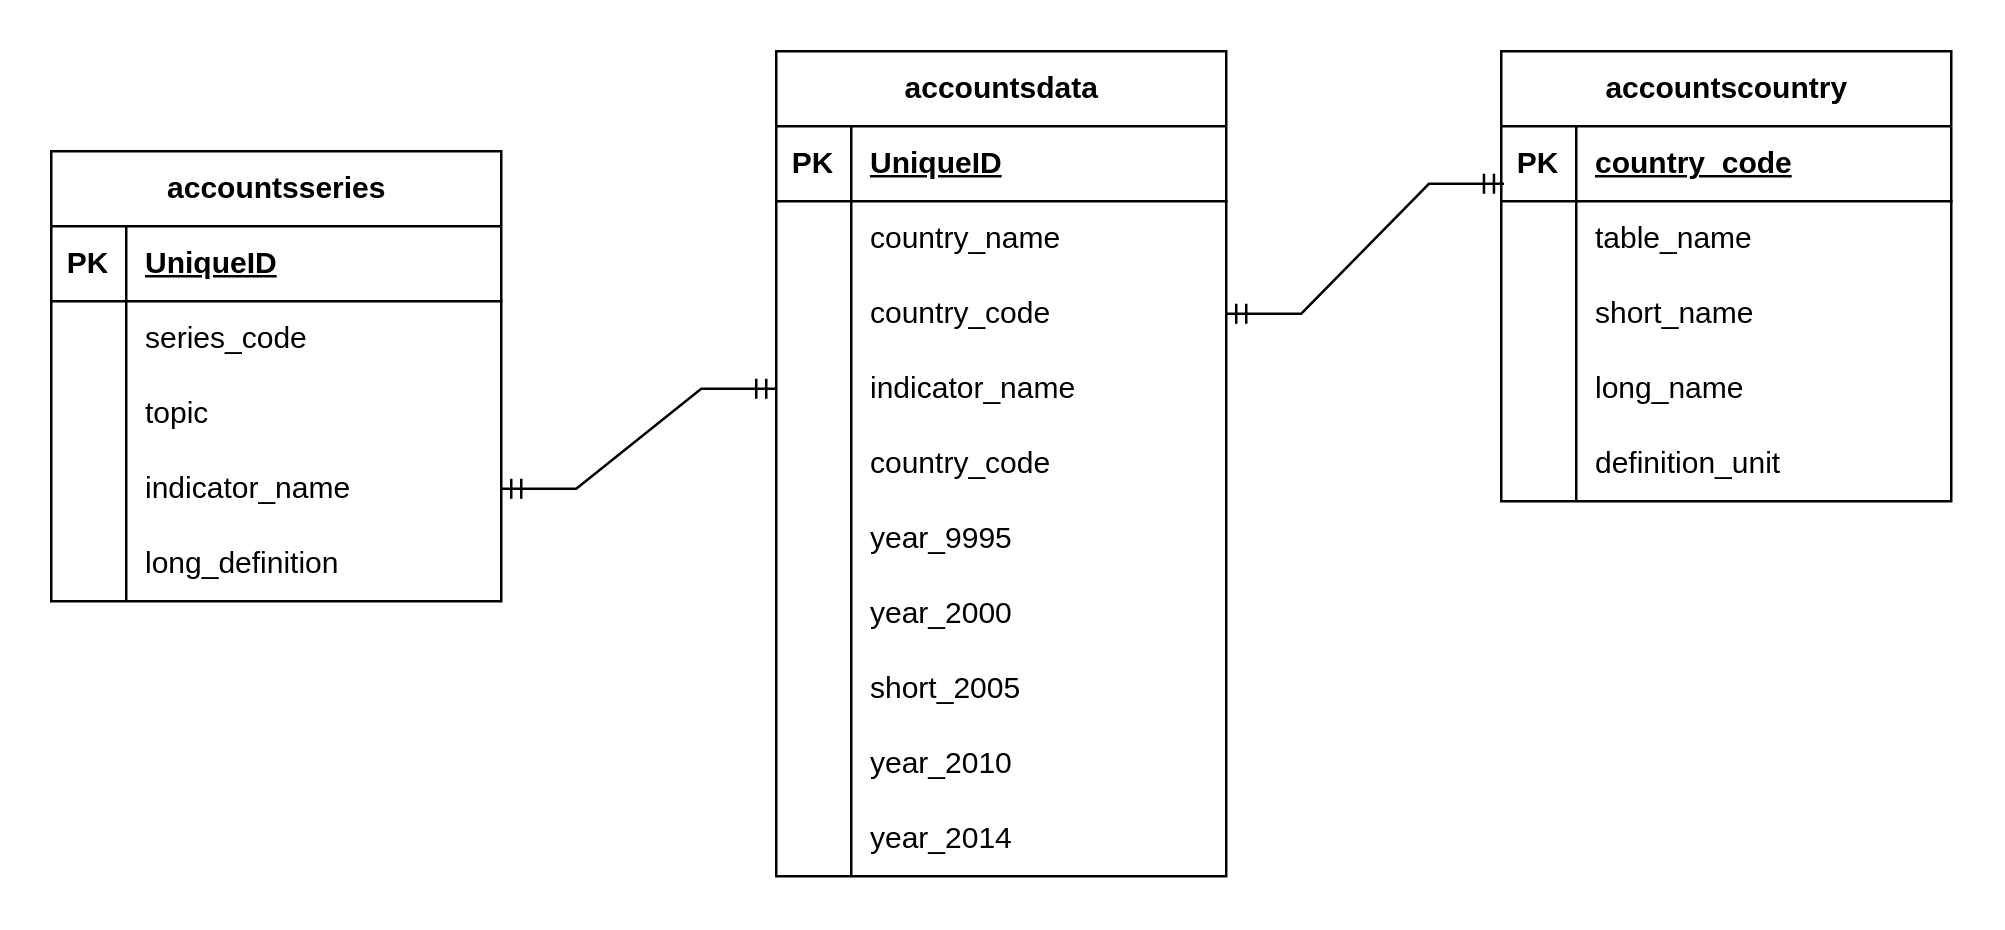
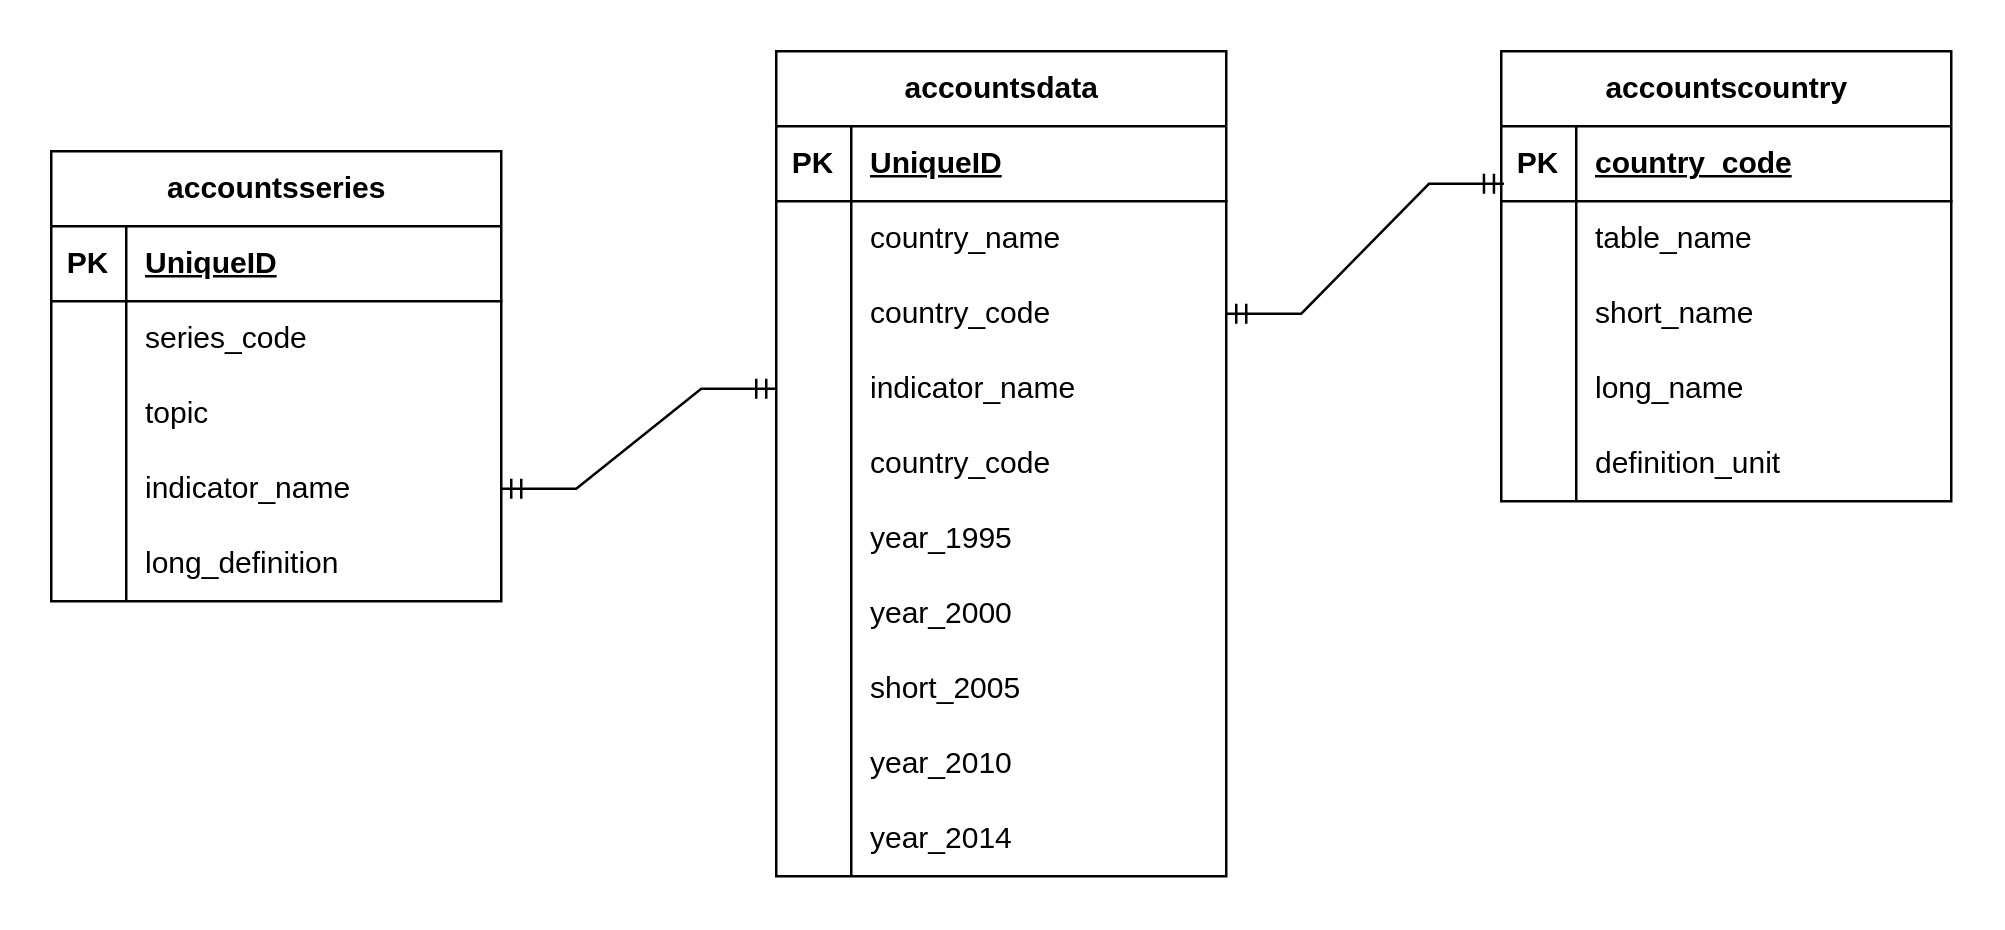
node "year_9995": label "year_9995" -> "year_1995"
